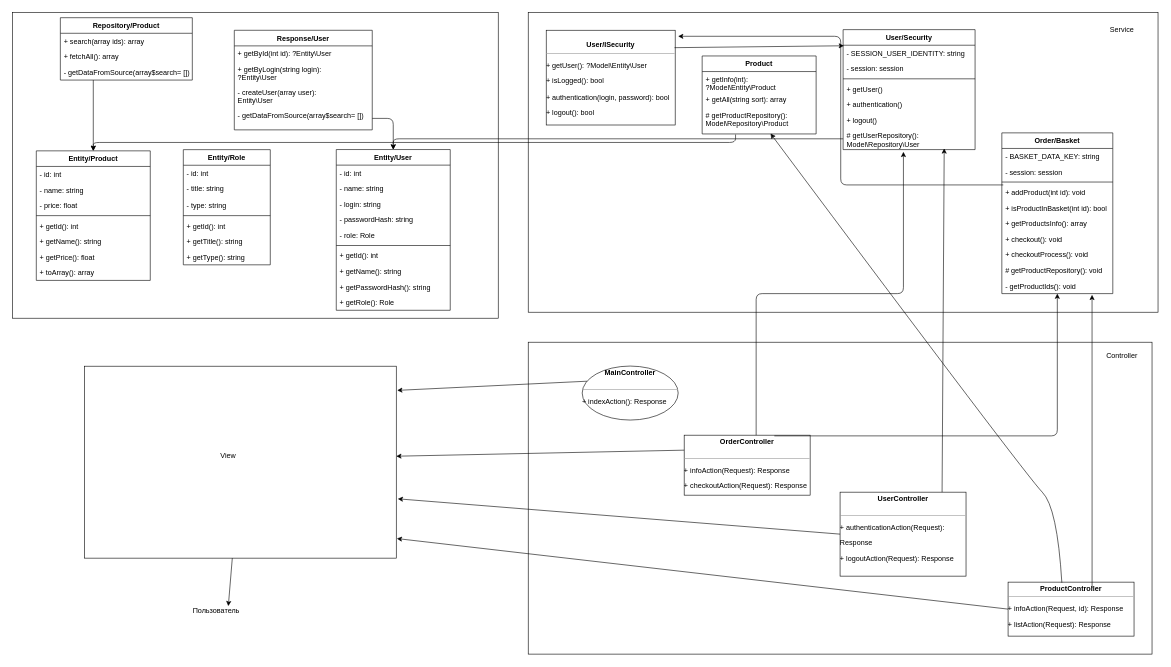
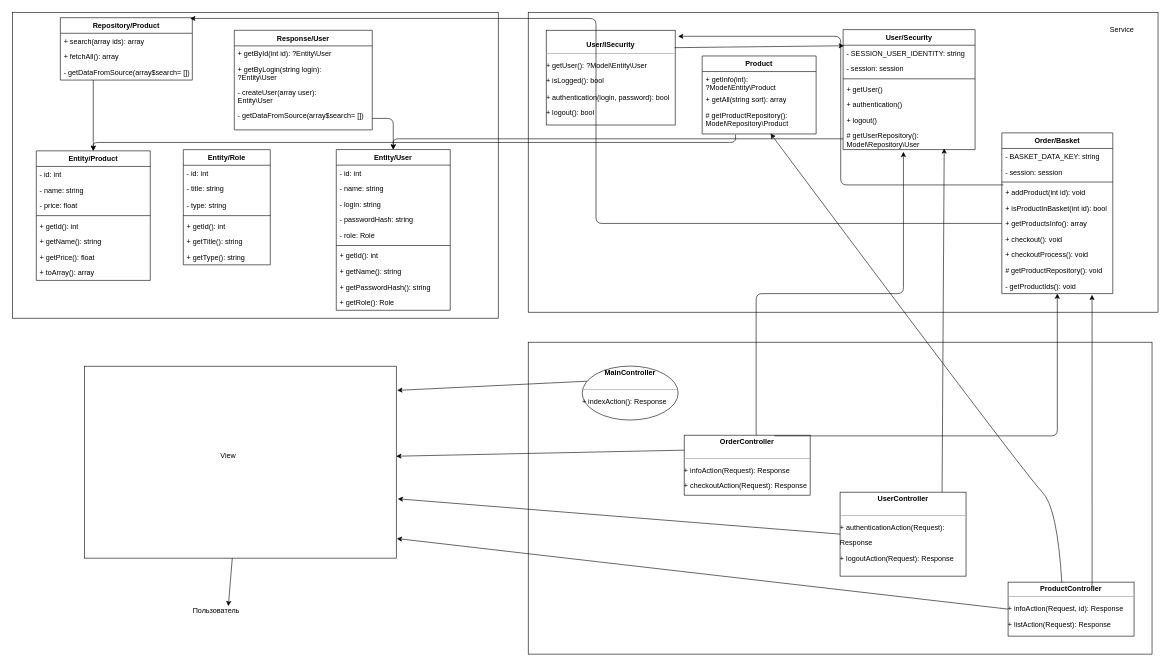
edge "+ getProductsInfo(): array" -> "Repository/Product": added
node "Controller": removed
